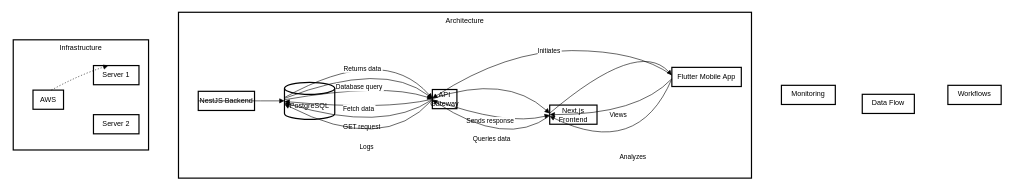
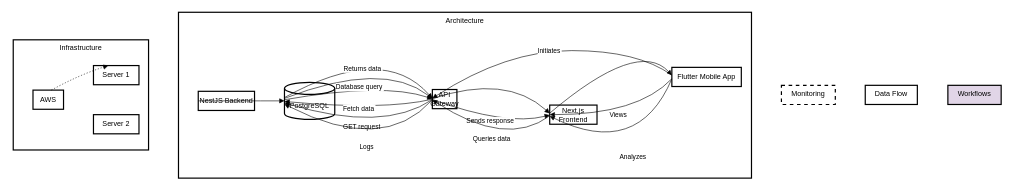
node "Monitoring": style solid -> dashed
node "Workflows": fillcolor #ffffff -> #e1d5e7
node "Data Flow": moved (889, 104) -> (892, 95)
